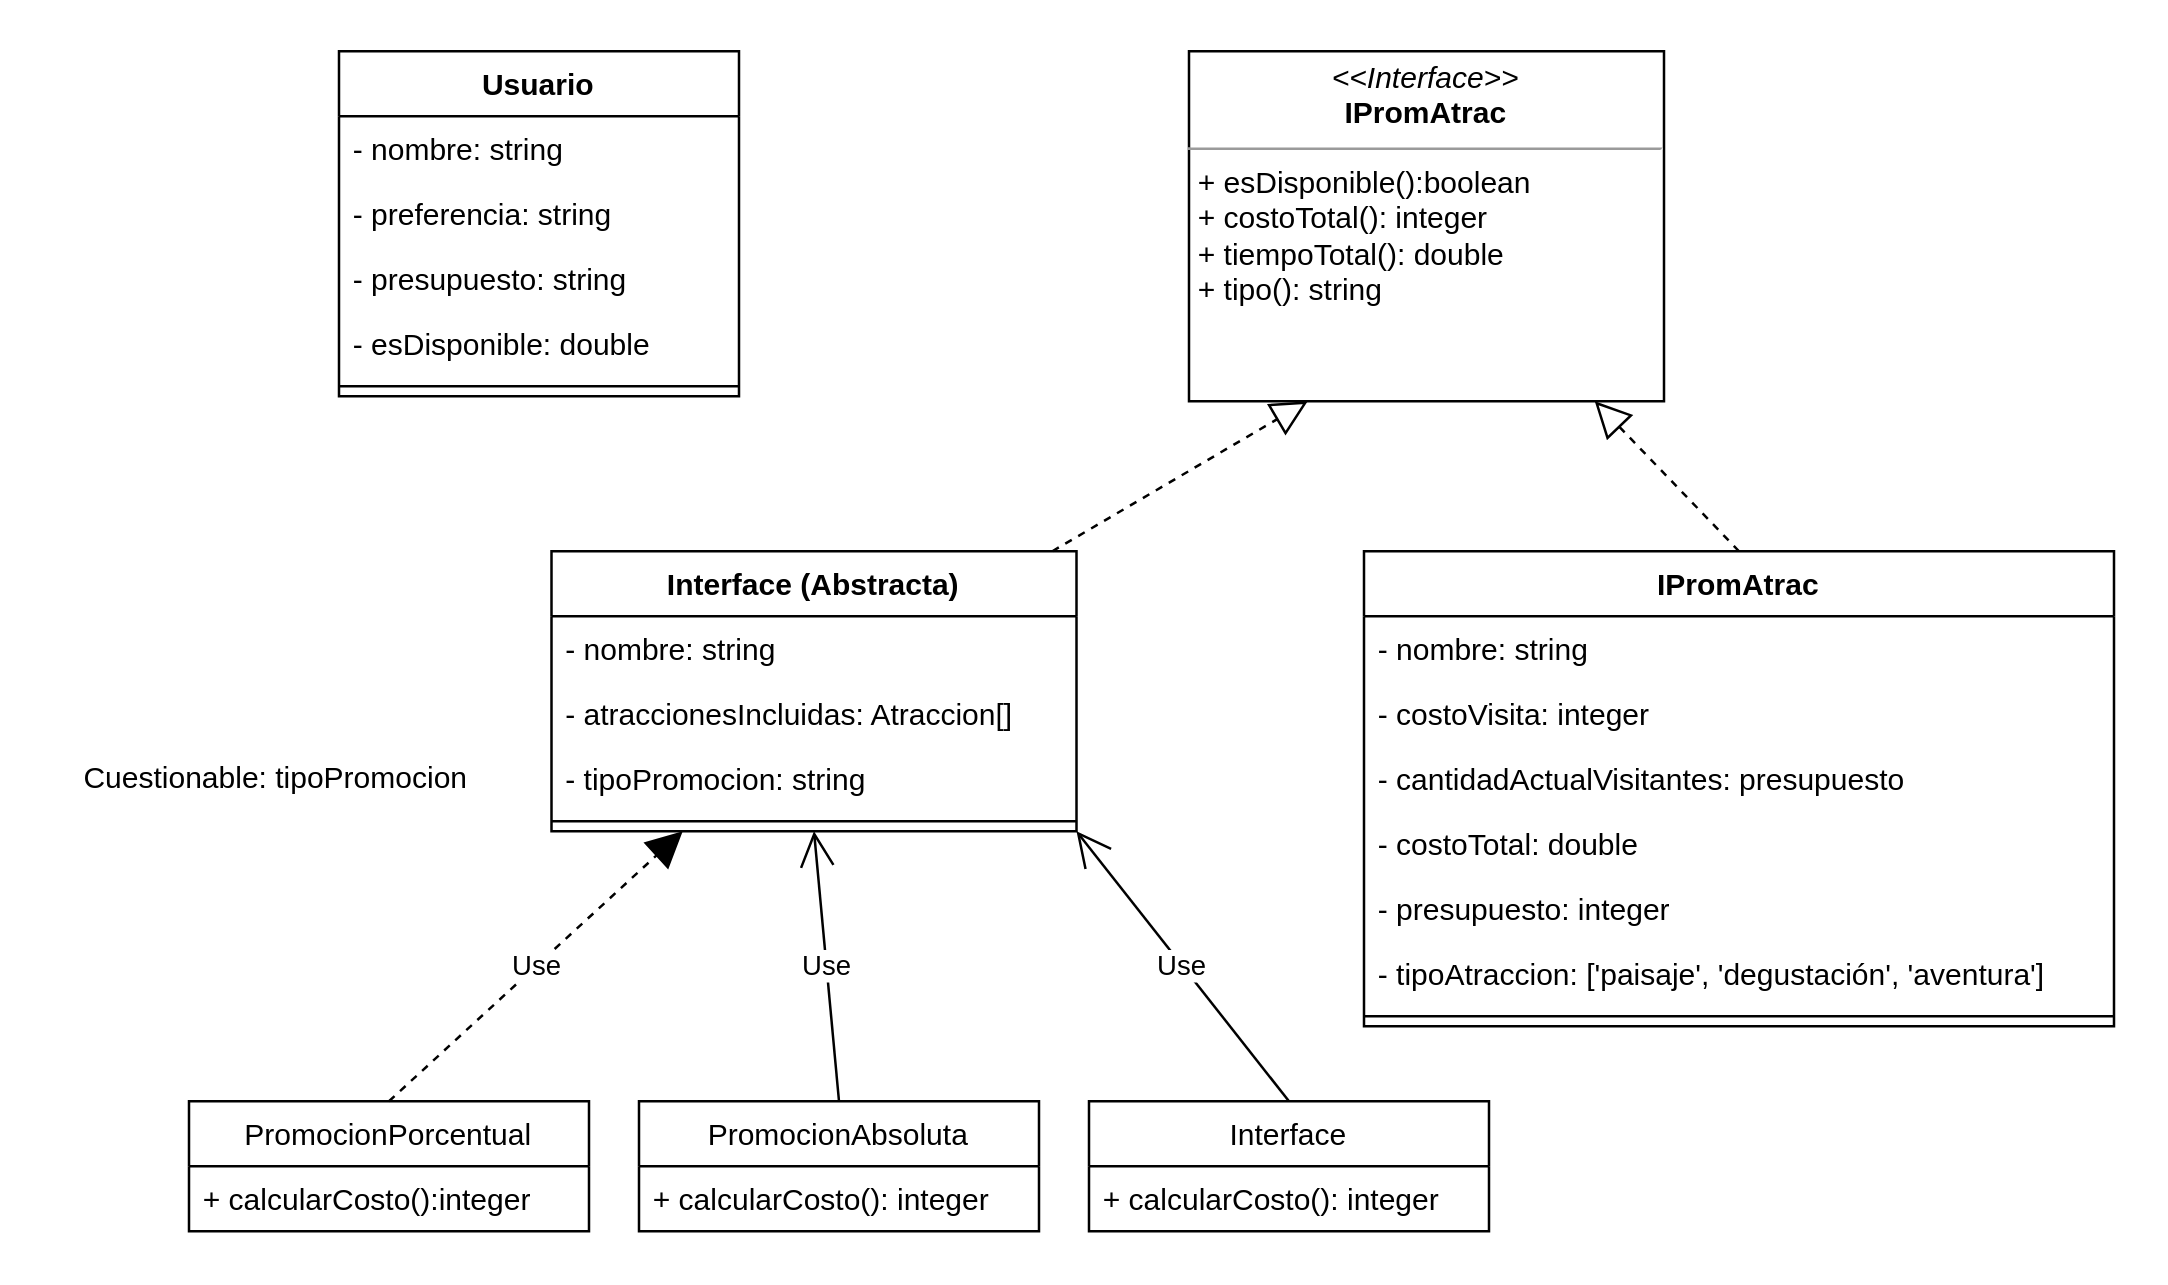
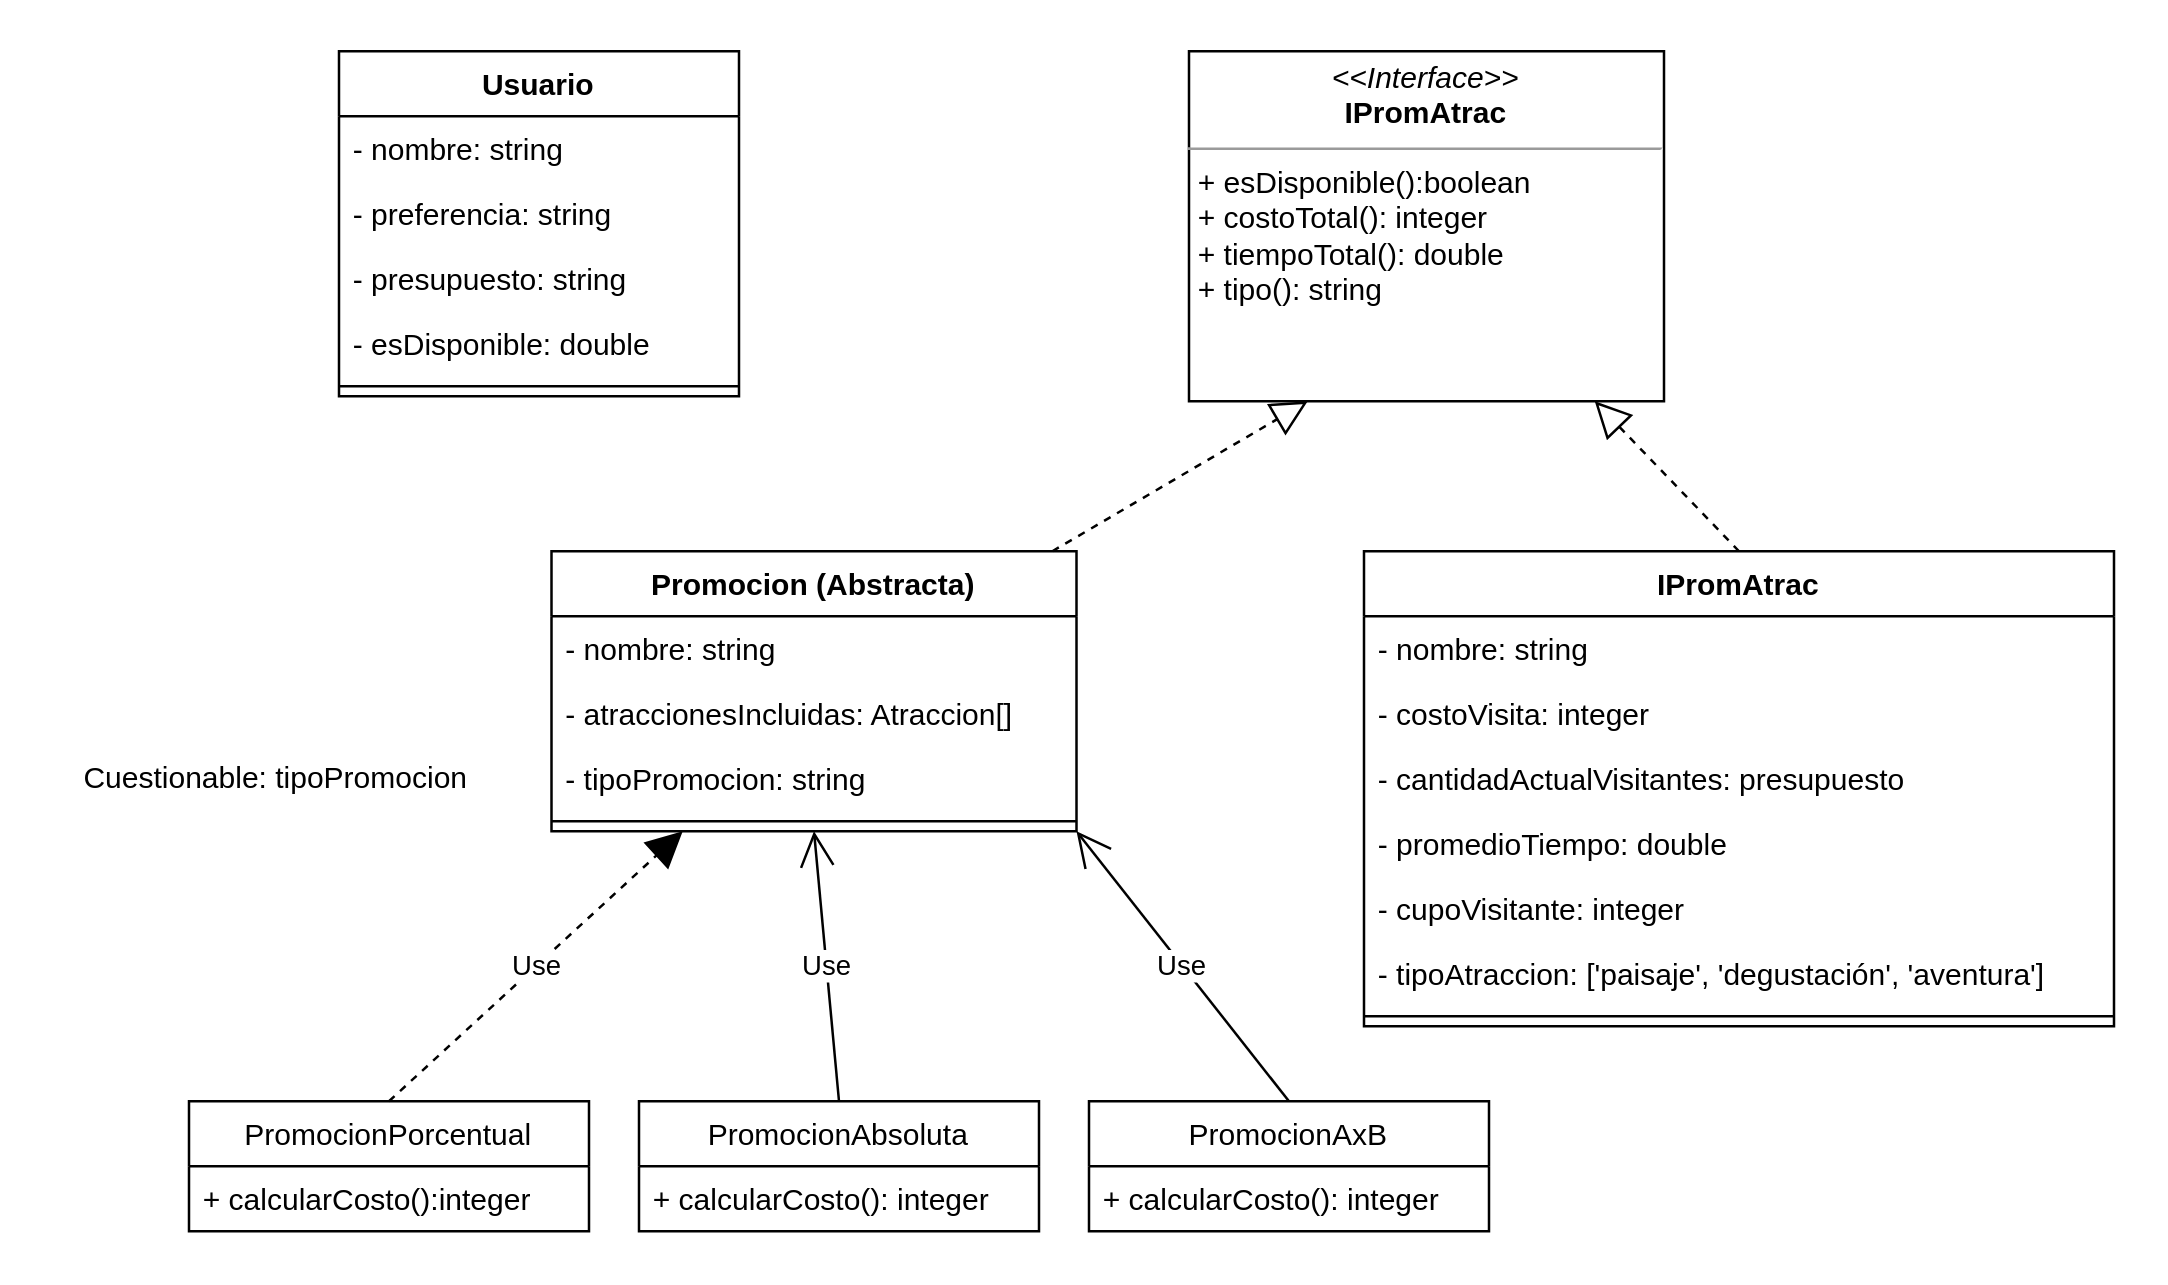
node "Interface (Abstracta)": label "Interface (Abstracta)" -> "Promocion (Abstracta)"
node "- costoTotal: double": label "- costoTotal: double" -> "- promedioTiempo: double"
node "- presupuesto: integer": label "- presupuesto: integer" -> "- cupoVisitante: integer"
node "Interface": label "Interface" -> "PromocionAxB"
